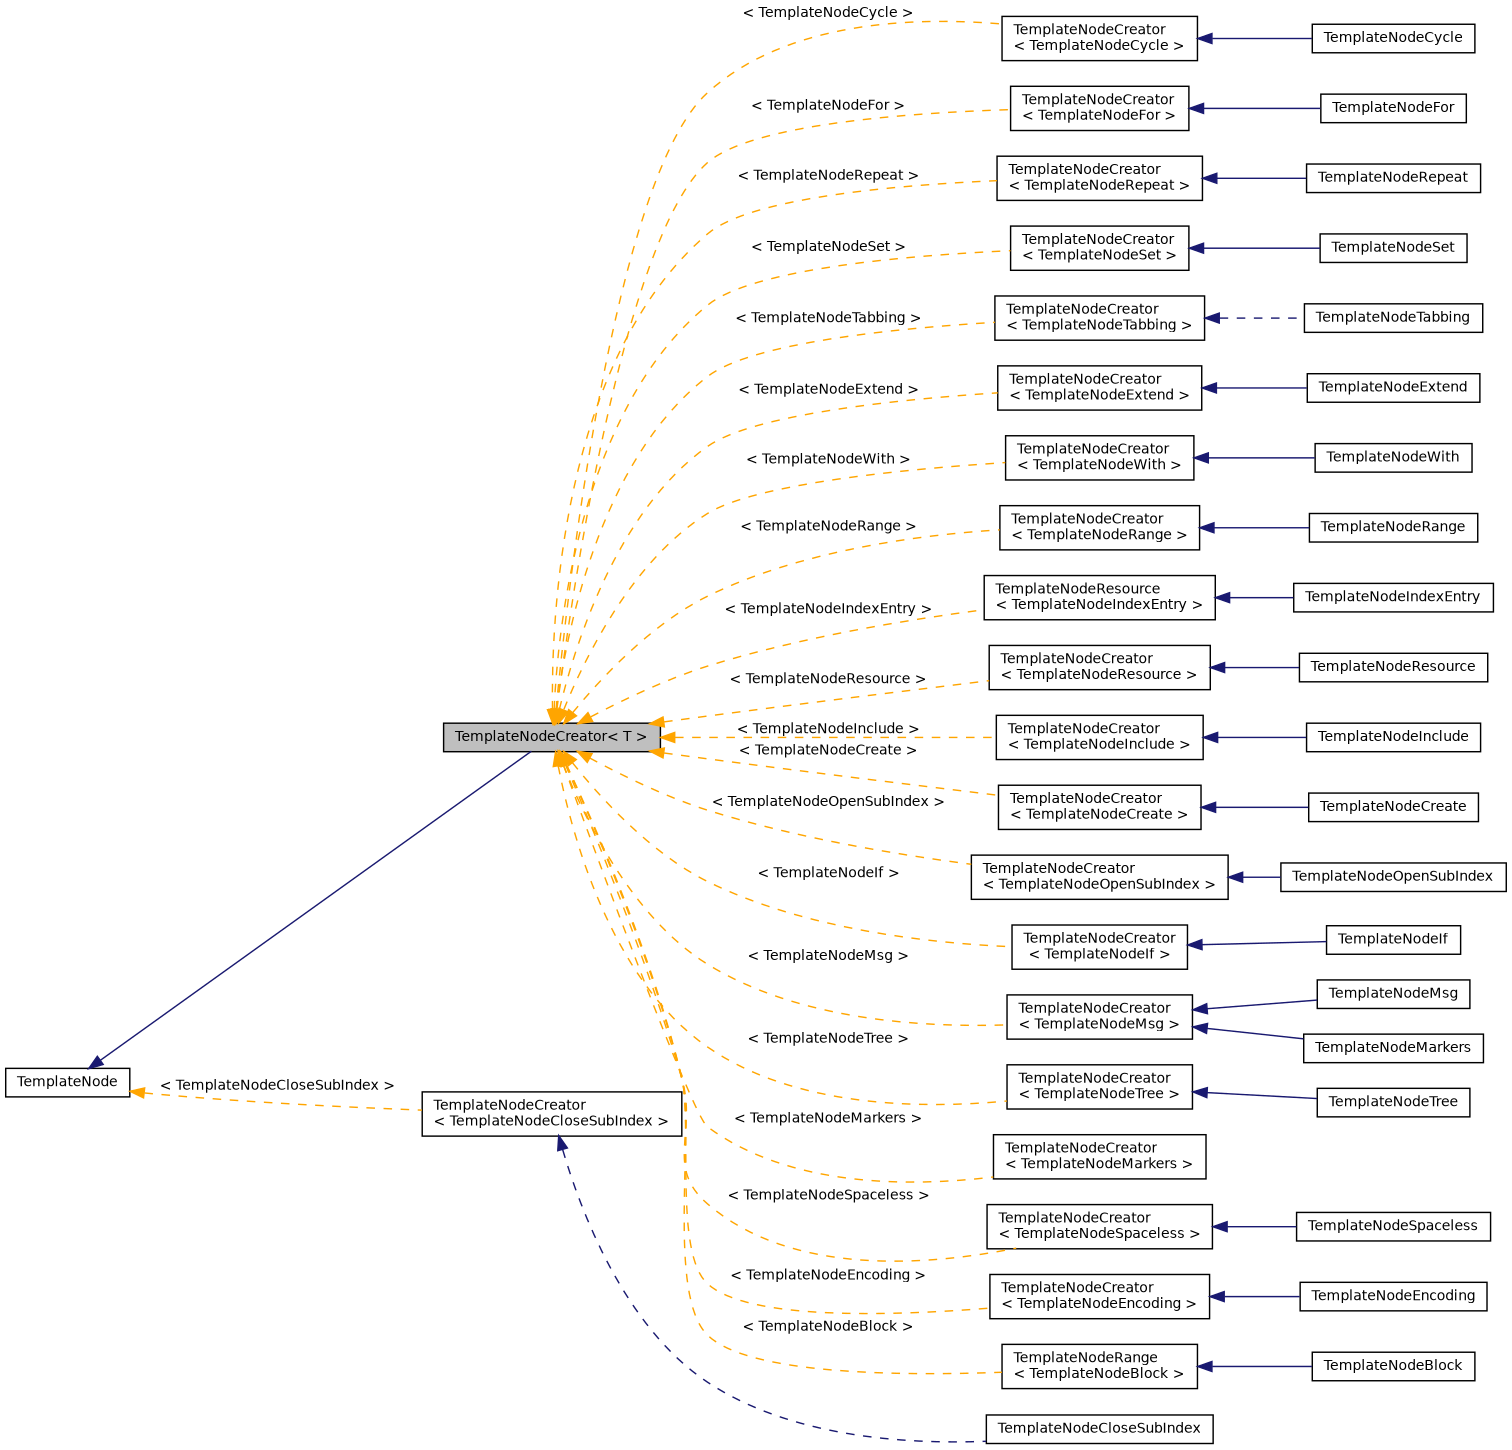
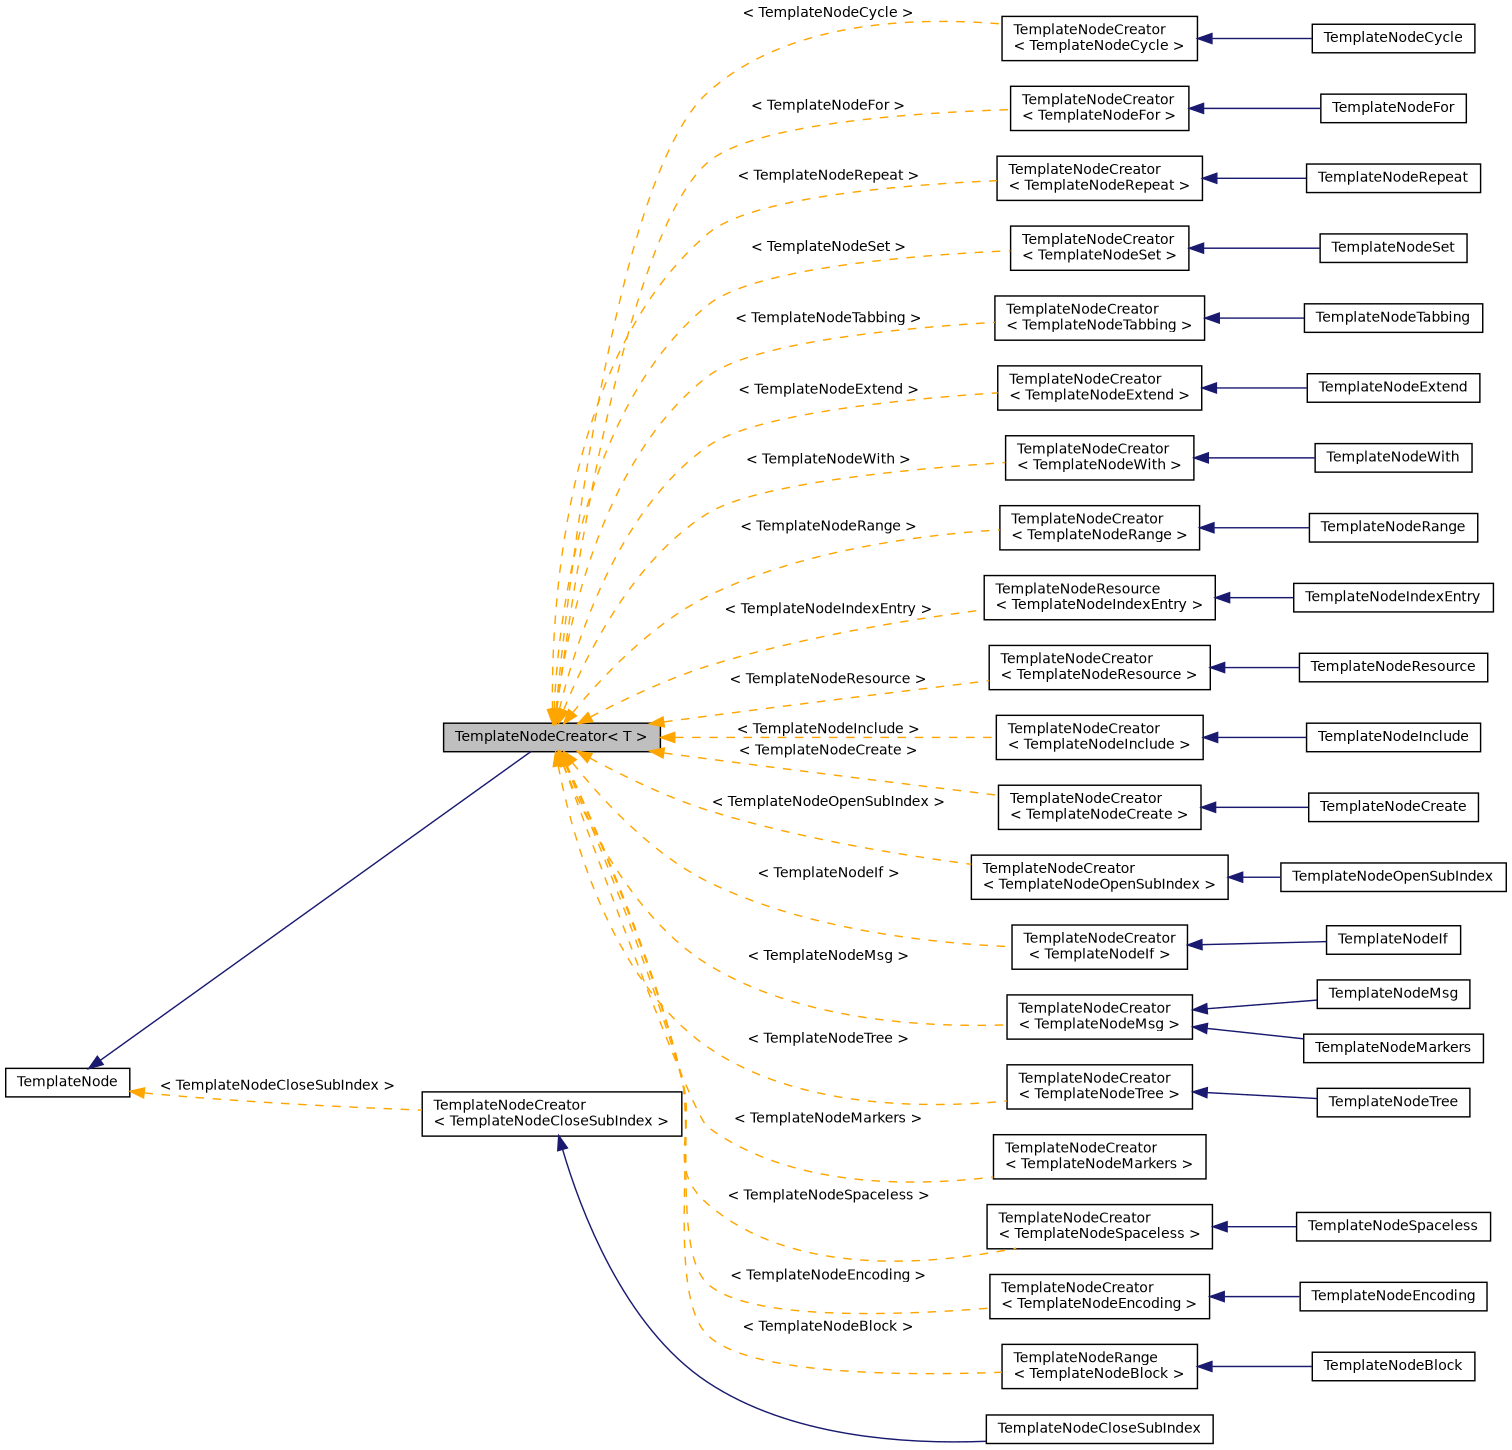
edge "TemplateNodeTabbing" -> "TemplateNodeCreator < TemplateNodeTabbing >": style dashed -> solid
edge "TemplateNodeCloseSubIndex" -> "TemplateNodeCreator < TemplateNodeCloseSubIndex >": style dashed -> solid
